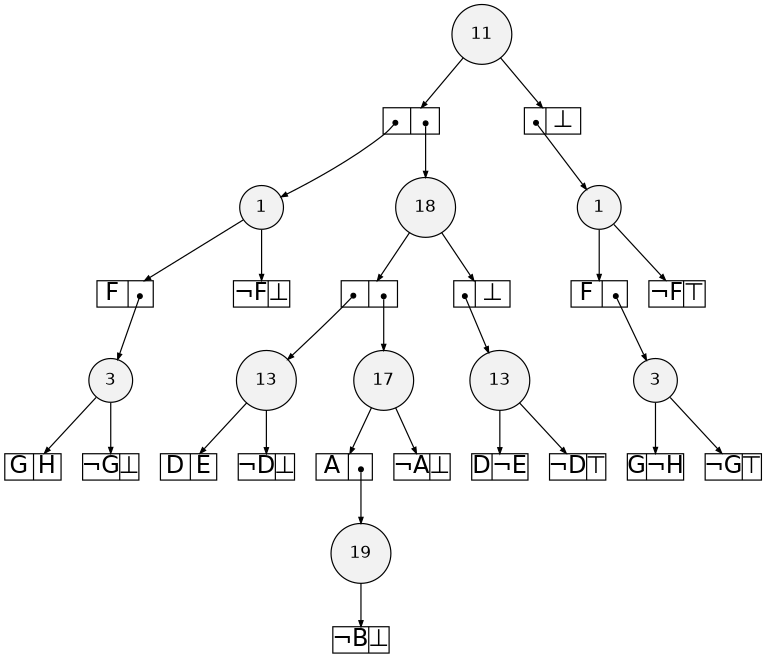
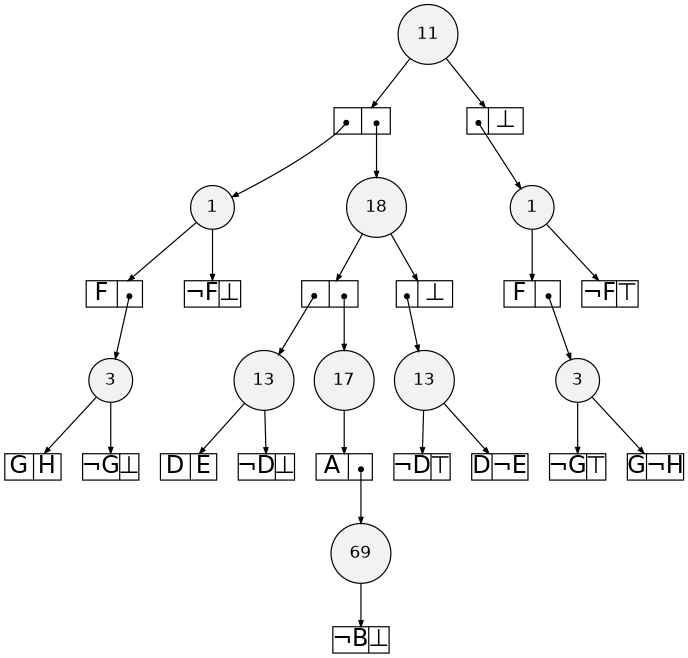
node "¬A": removed
node "19": label "19" -> "69"
